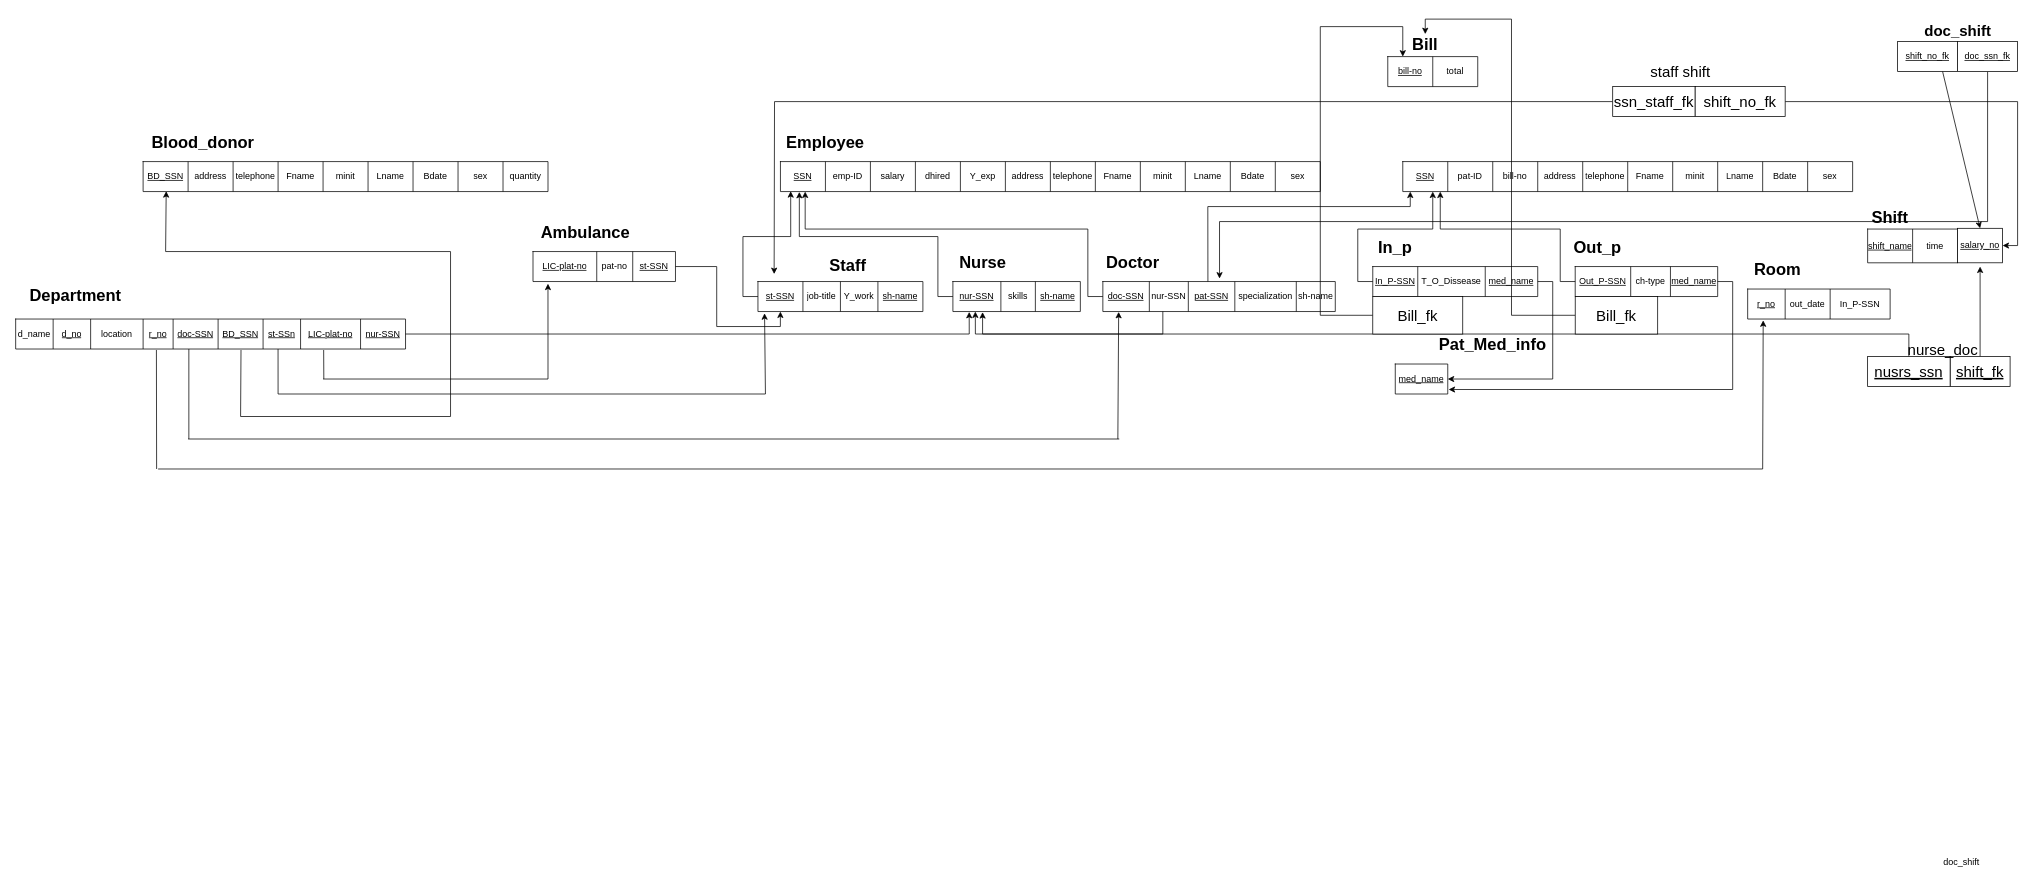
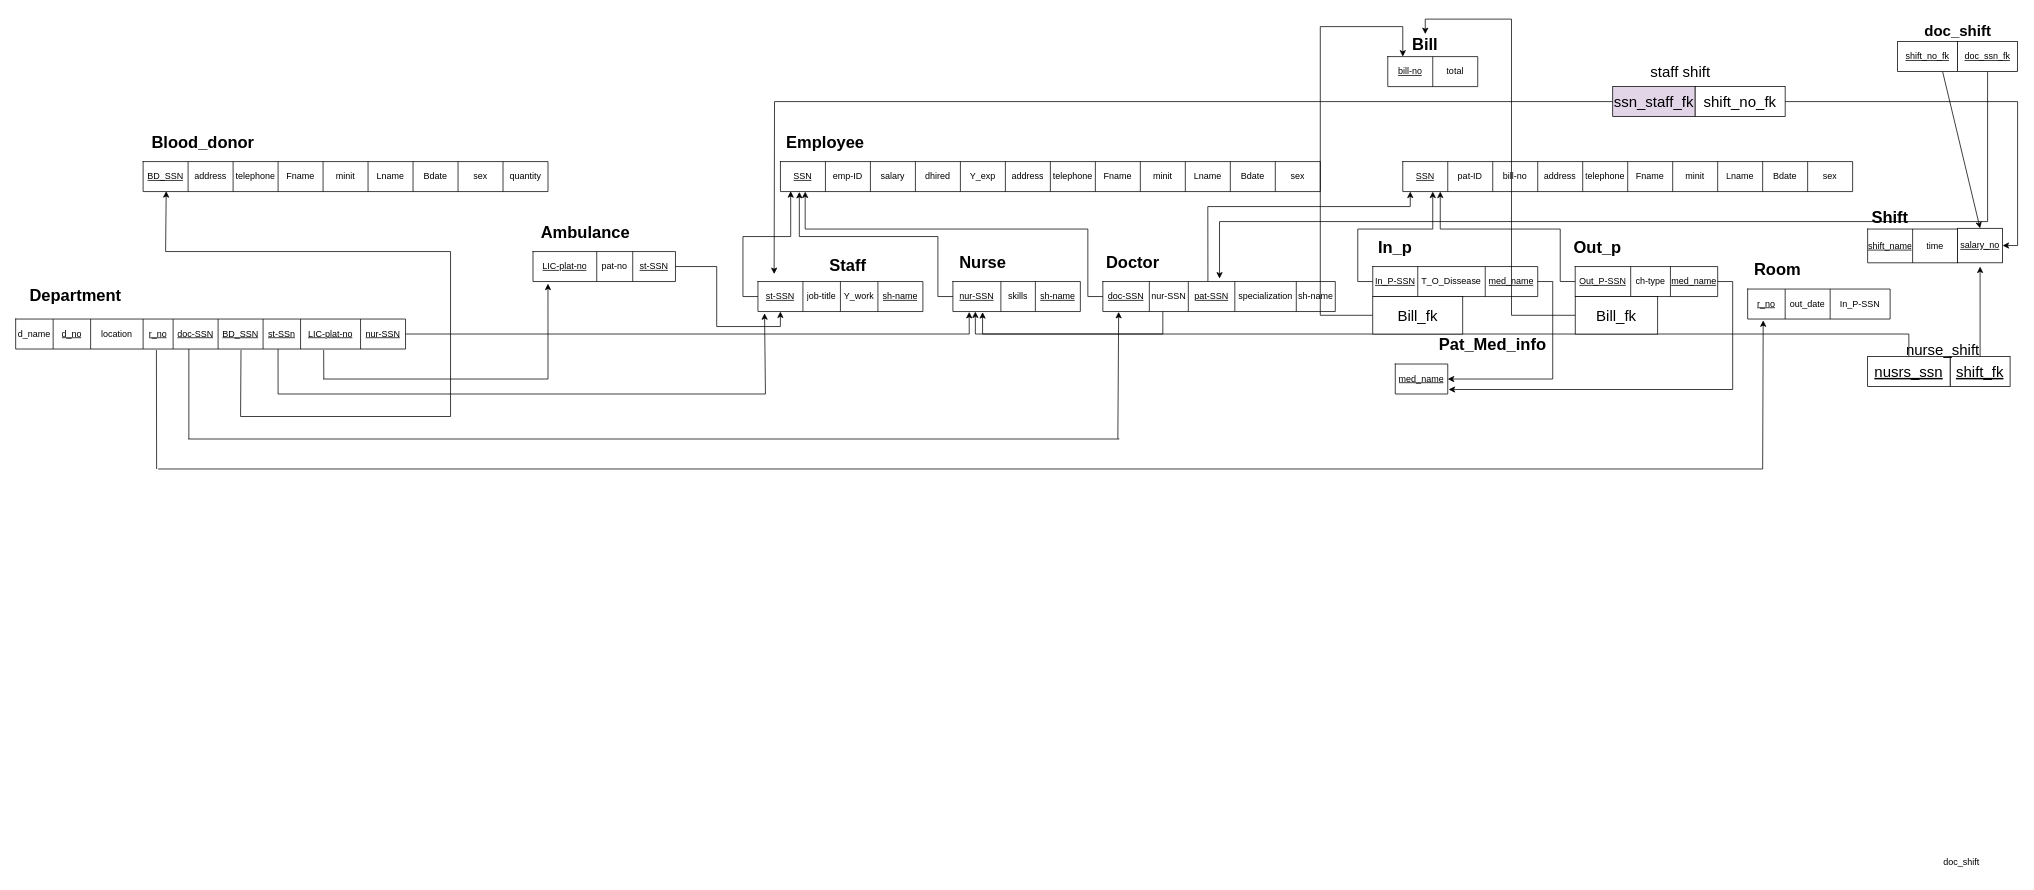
node "ssn_staff_fk": fillcolor #ffffff -> #e1d5e7
node "nurse_doc": label "nurse_doc" -> "nurse_shift"
